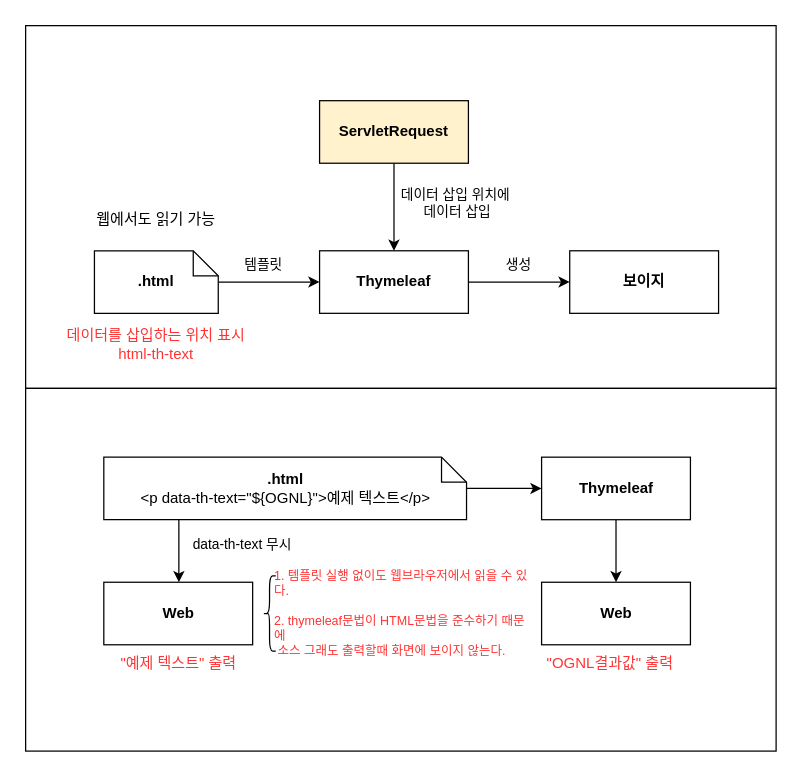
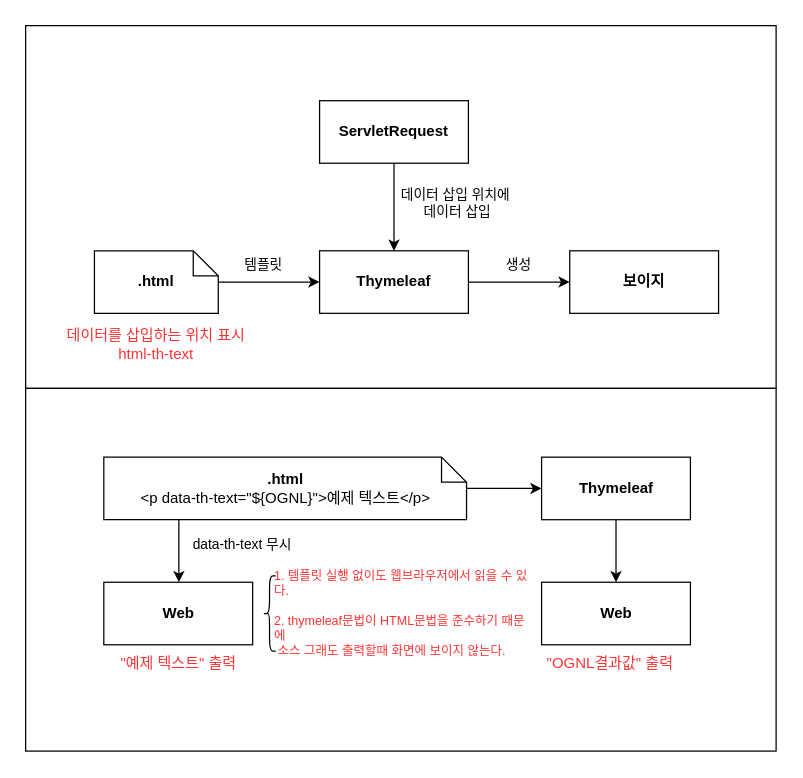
node "ServletRequest": fillcolor #fff2cc -> #ffffff
node "웹에서도 읽기 가능": removed
